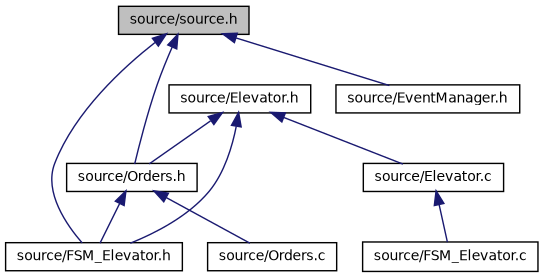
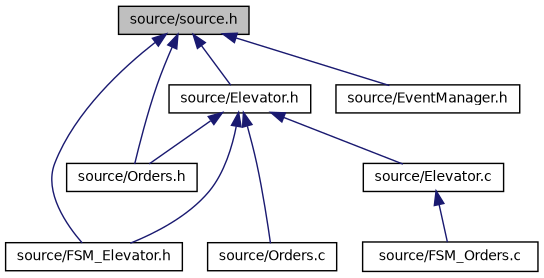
edge "source/Elevator.h" -> "source/source.h": added
edge "source/Orders.c" -> "source/Orders.h": now "source/Orders.c" -> "source/Elevator.h"
edge "source/FSM_Elevator.h" -> "source/Orders.h": removed
node "source/FSM_Elevator.c": label "source/FSM_Elevator.c" -> "source/FSM_Orders.c"
